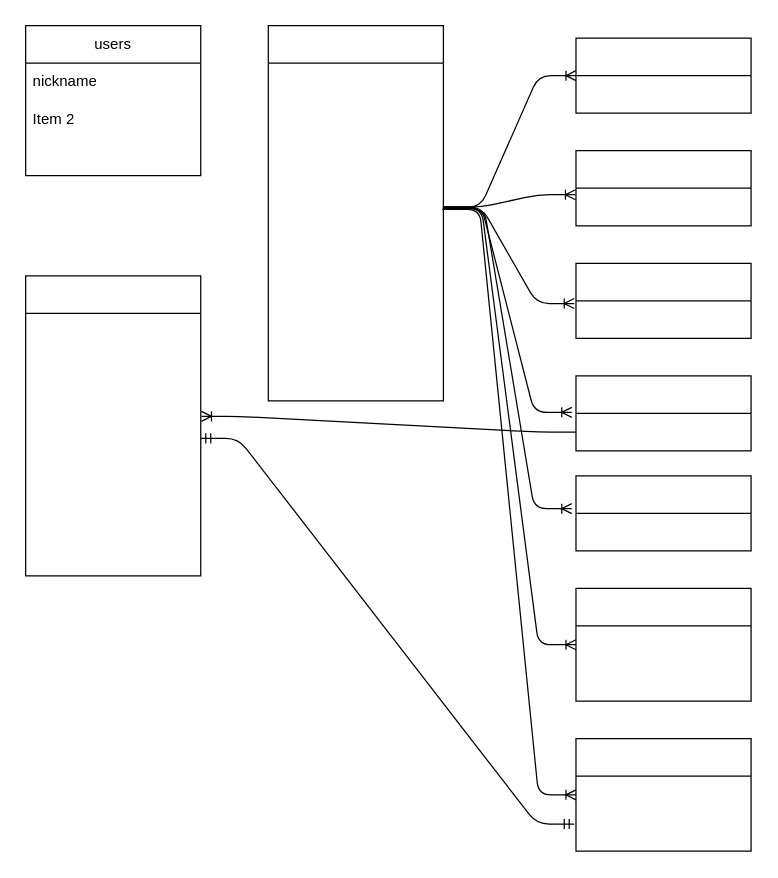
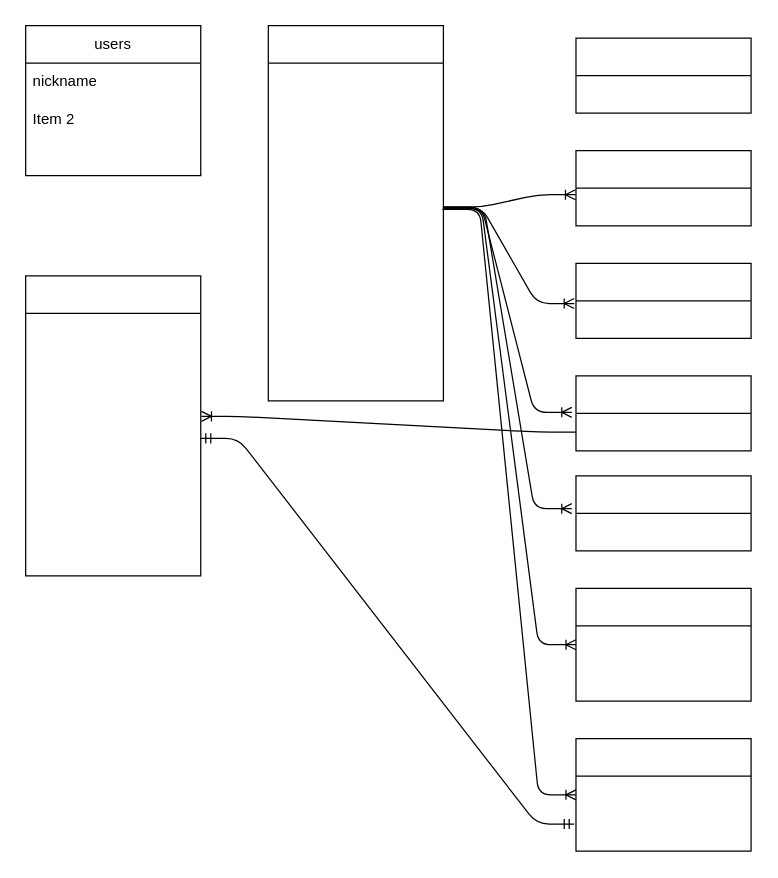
edge "shipping_cost_id" -> "purchase": removed
